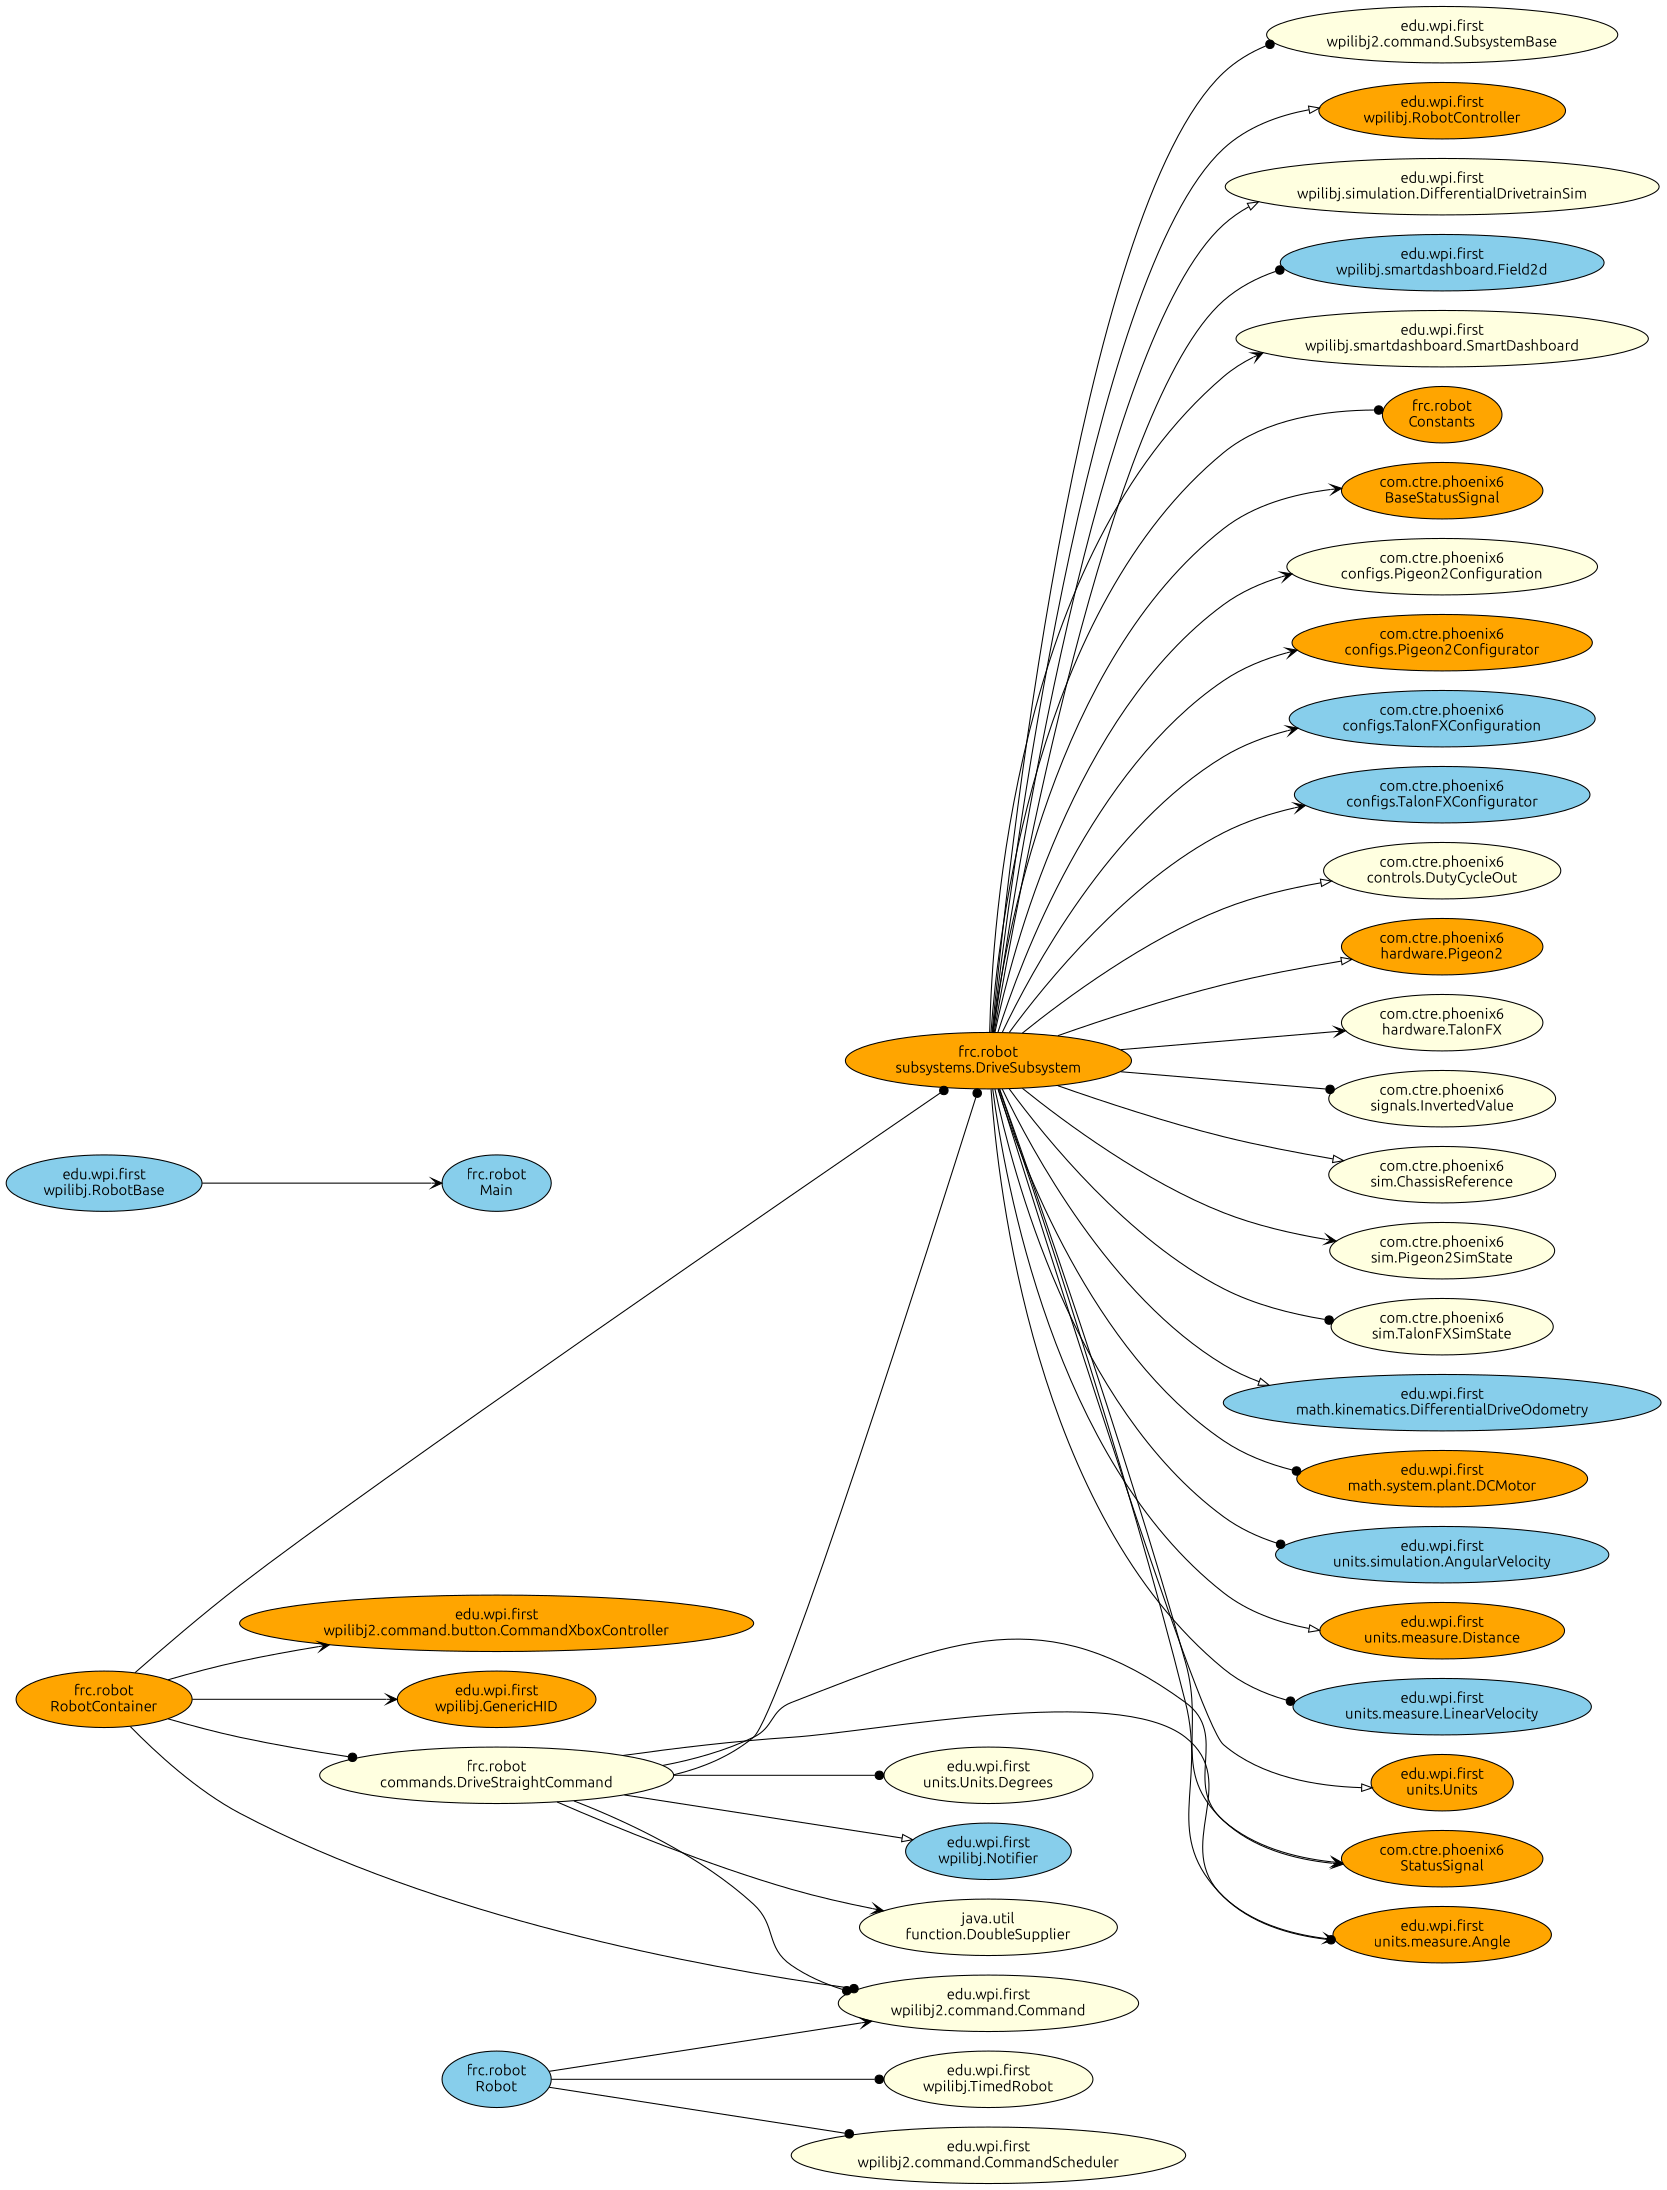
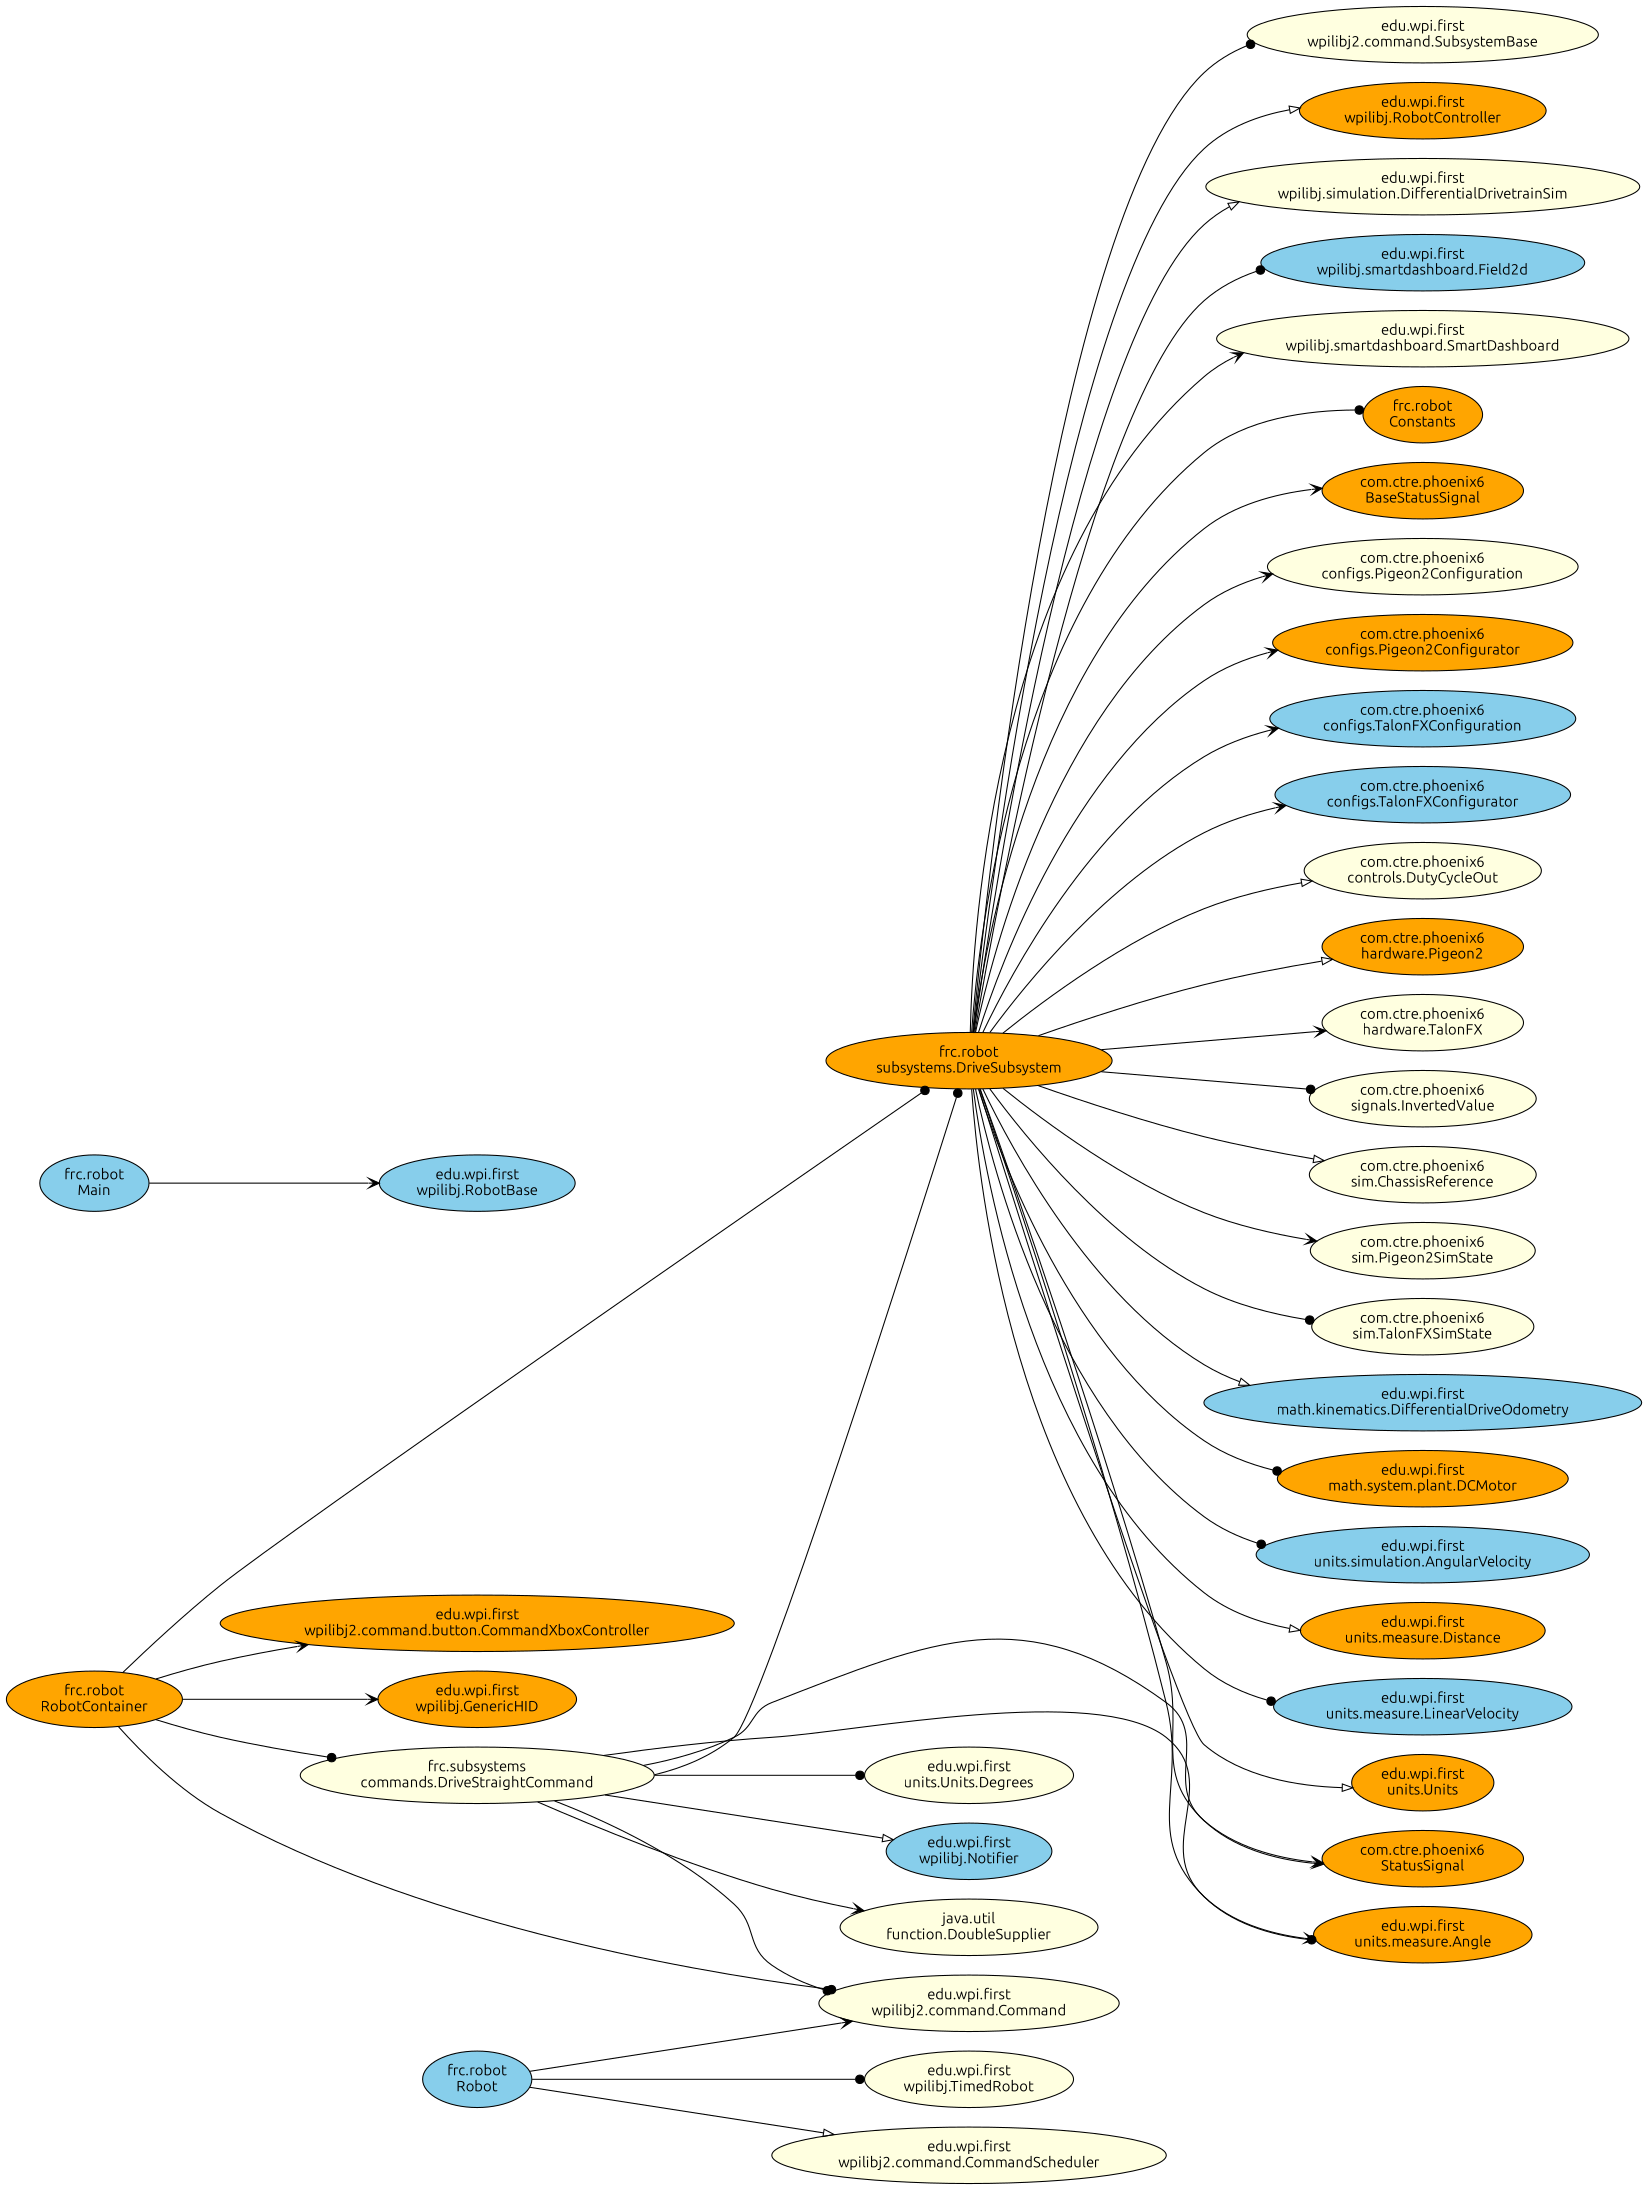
edge "edu.wpi.first wpilibj.RobotBase" -> "frc.robot Main": reversed
node "frc.robot commands.DriveStraightCommand": label "frc.robot commands.DriveStraightCommand" -> "frc.subsystems commands.DriveStraightCommand"
edge "frc.robot Robot" -> "edu.wpi.first wpilibj2.command.CommandScheduler": arrowhead dot -> onormal
